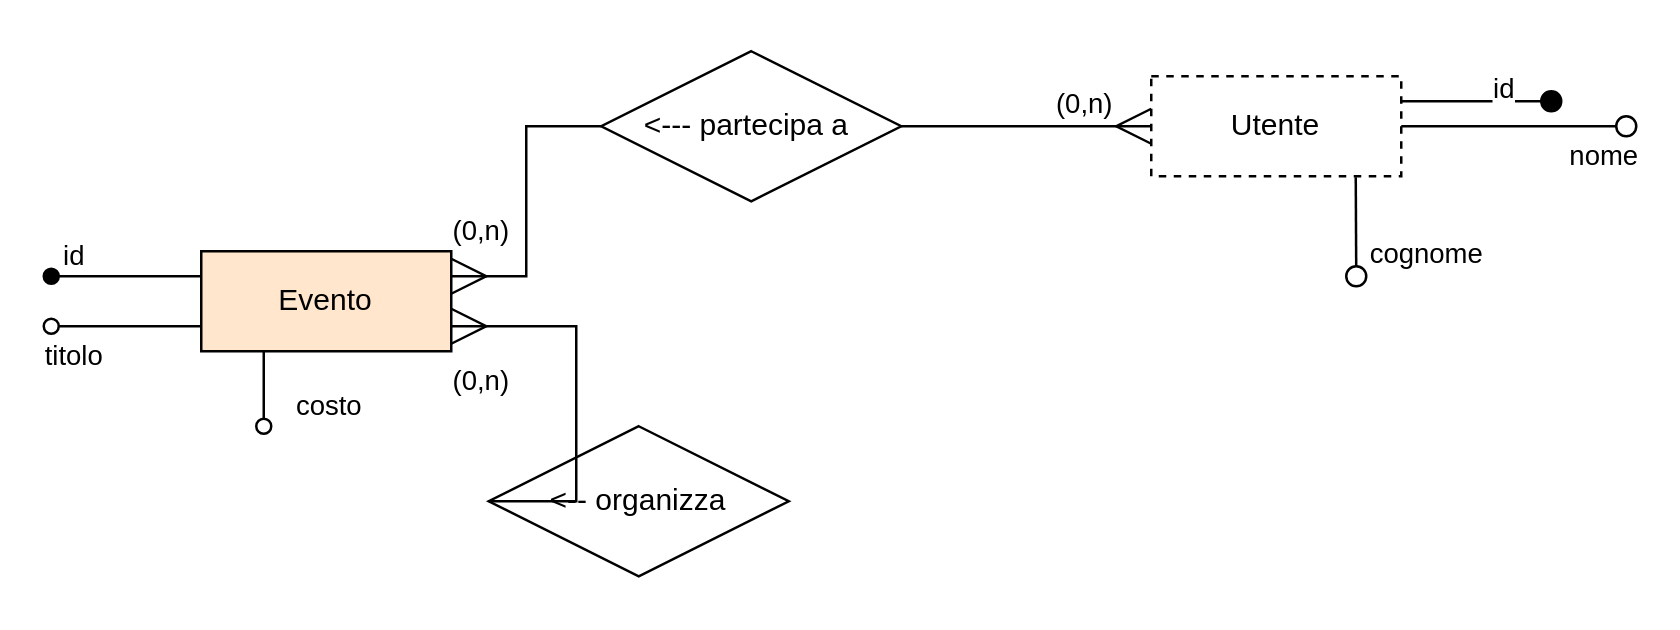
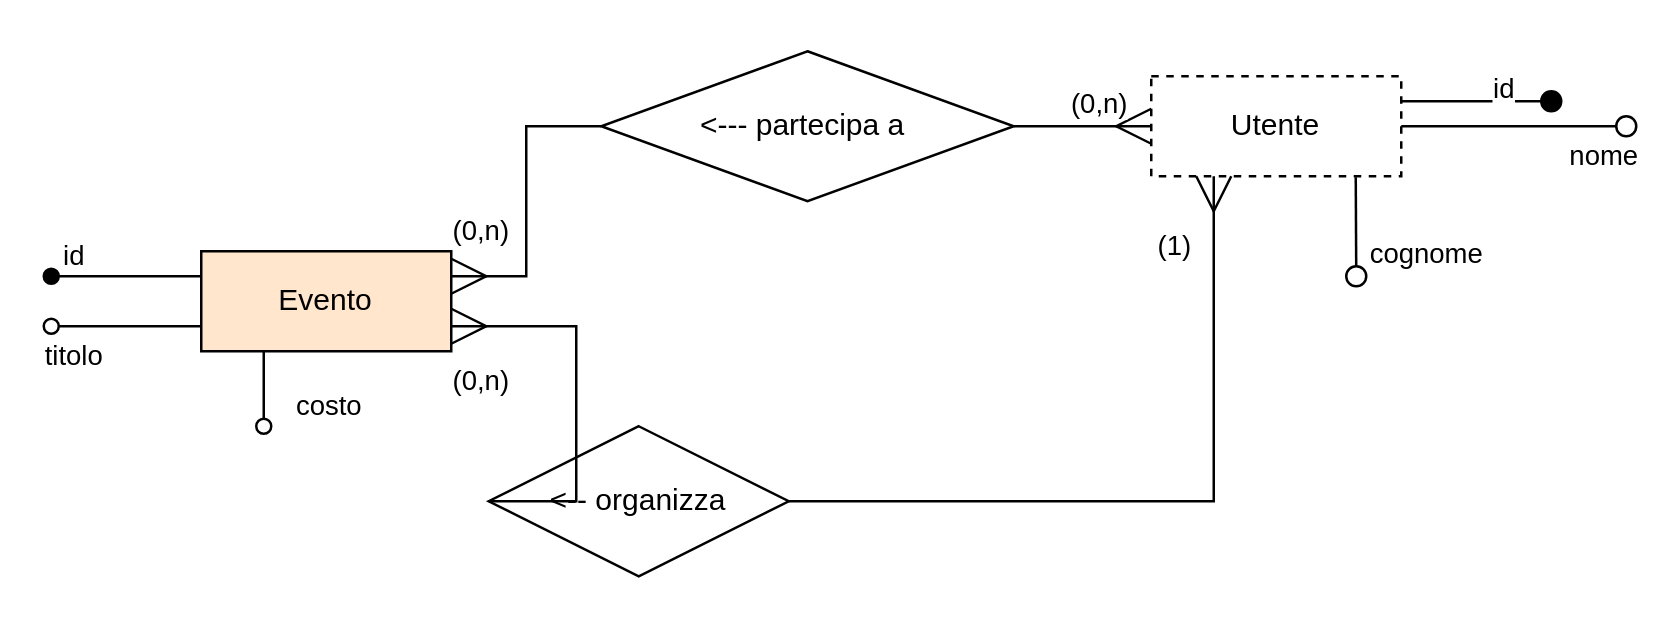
node "<--- partecipa a": size 300x150 -> 413x150
edge "<-- organizza" -> "Utente": added, label "(1)"
